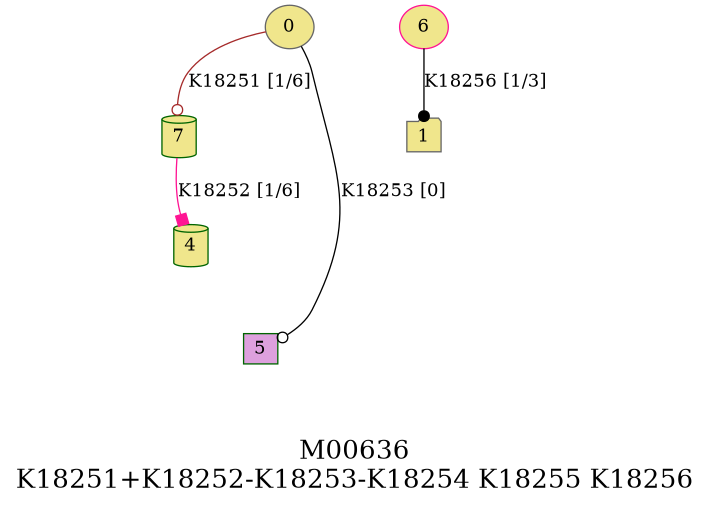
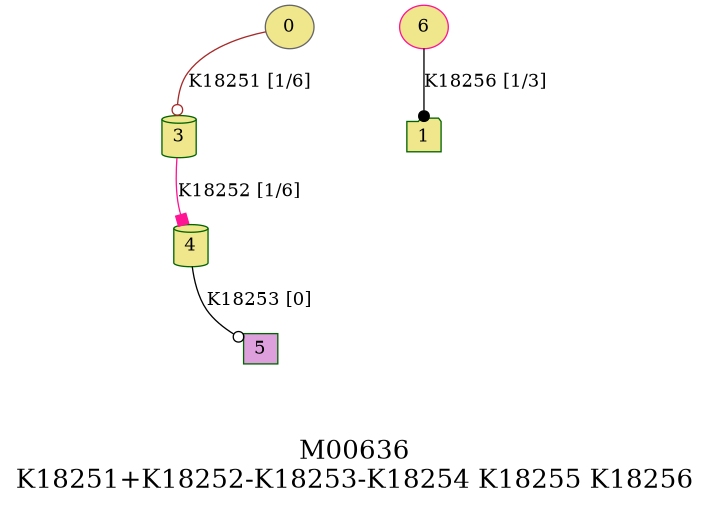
node "7": label "7" -> "3"
node "1": color gray40 -> darkgreen
edge "0" -> "5": now "4" -> "5"
